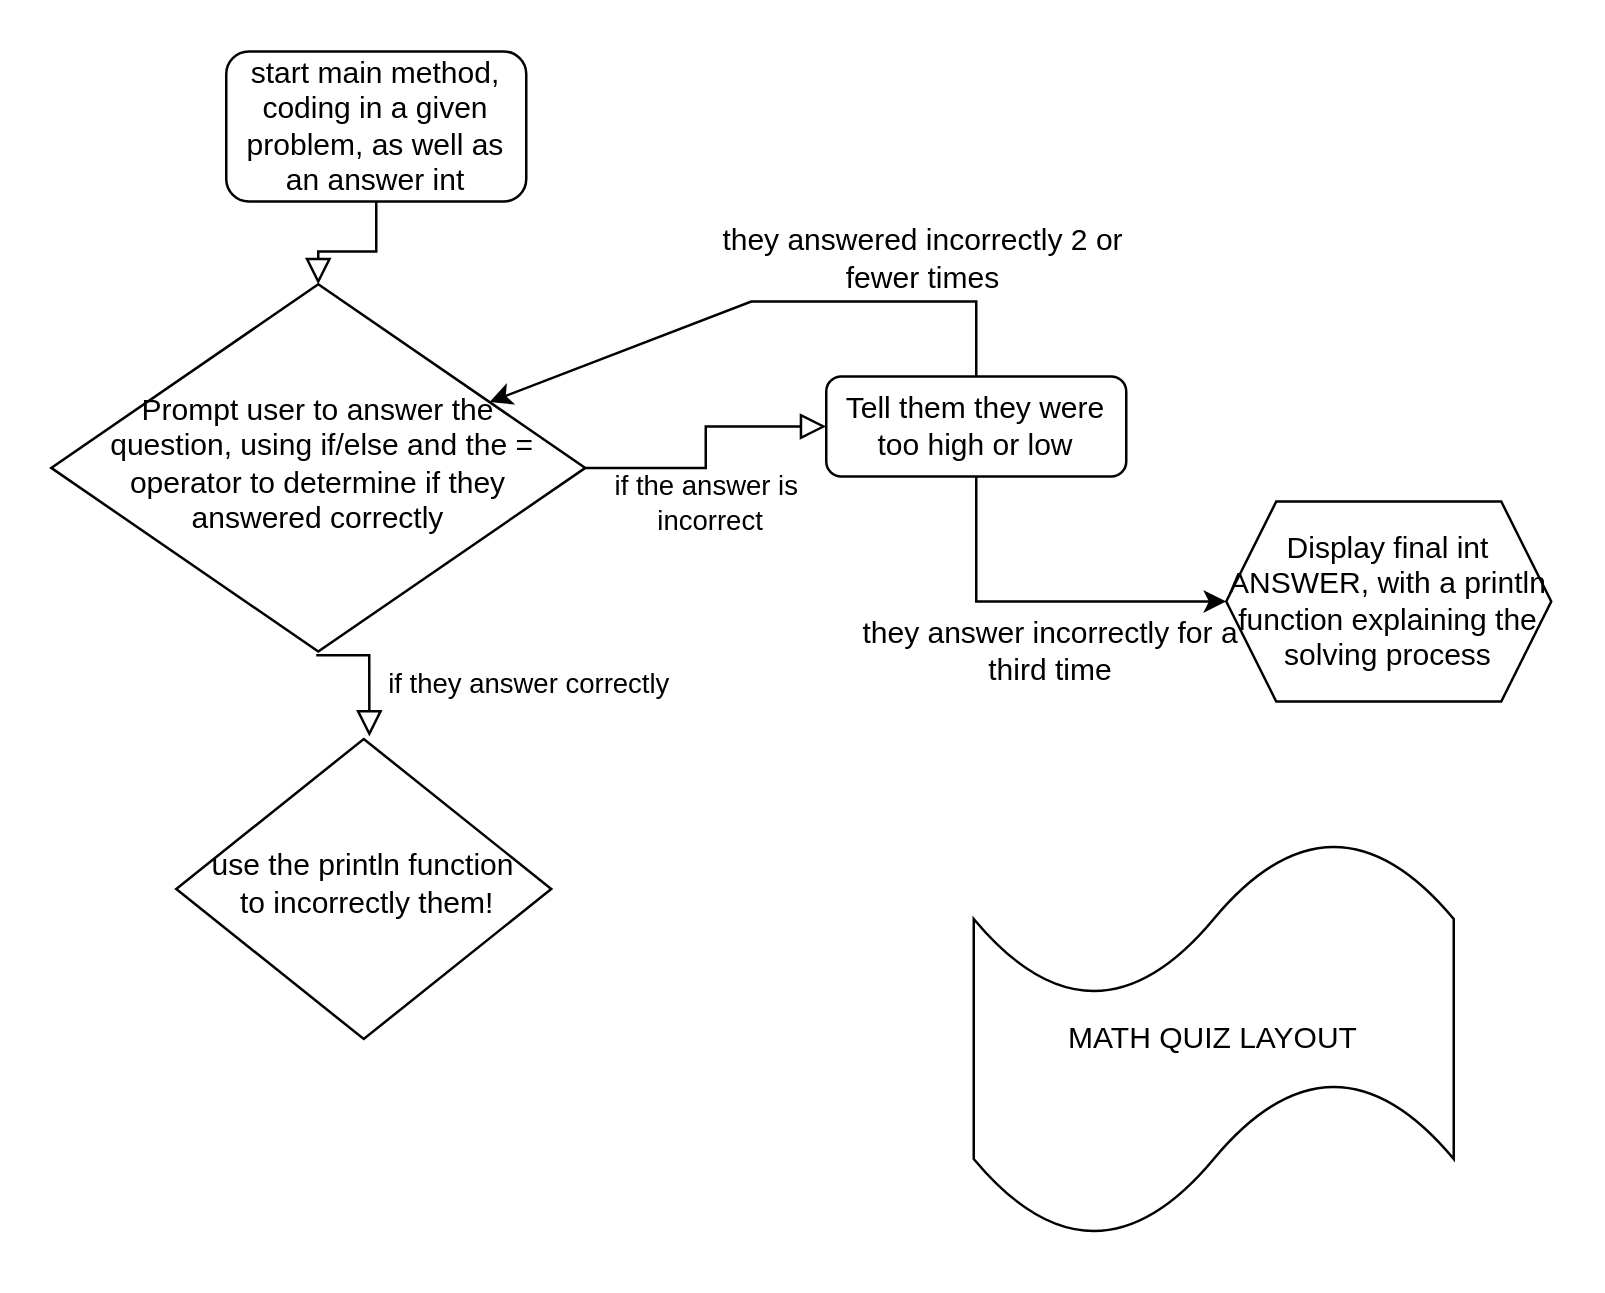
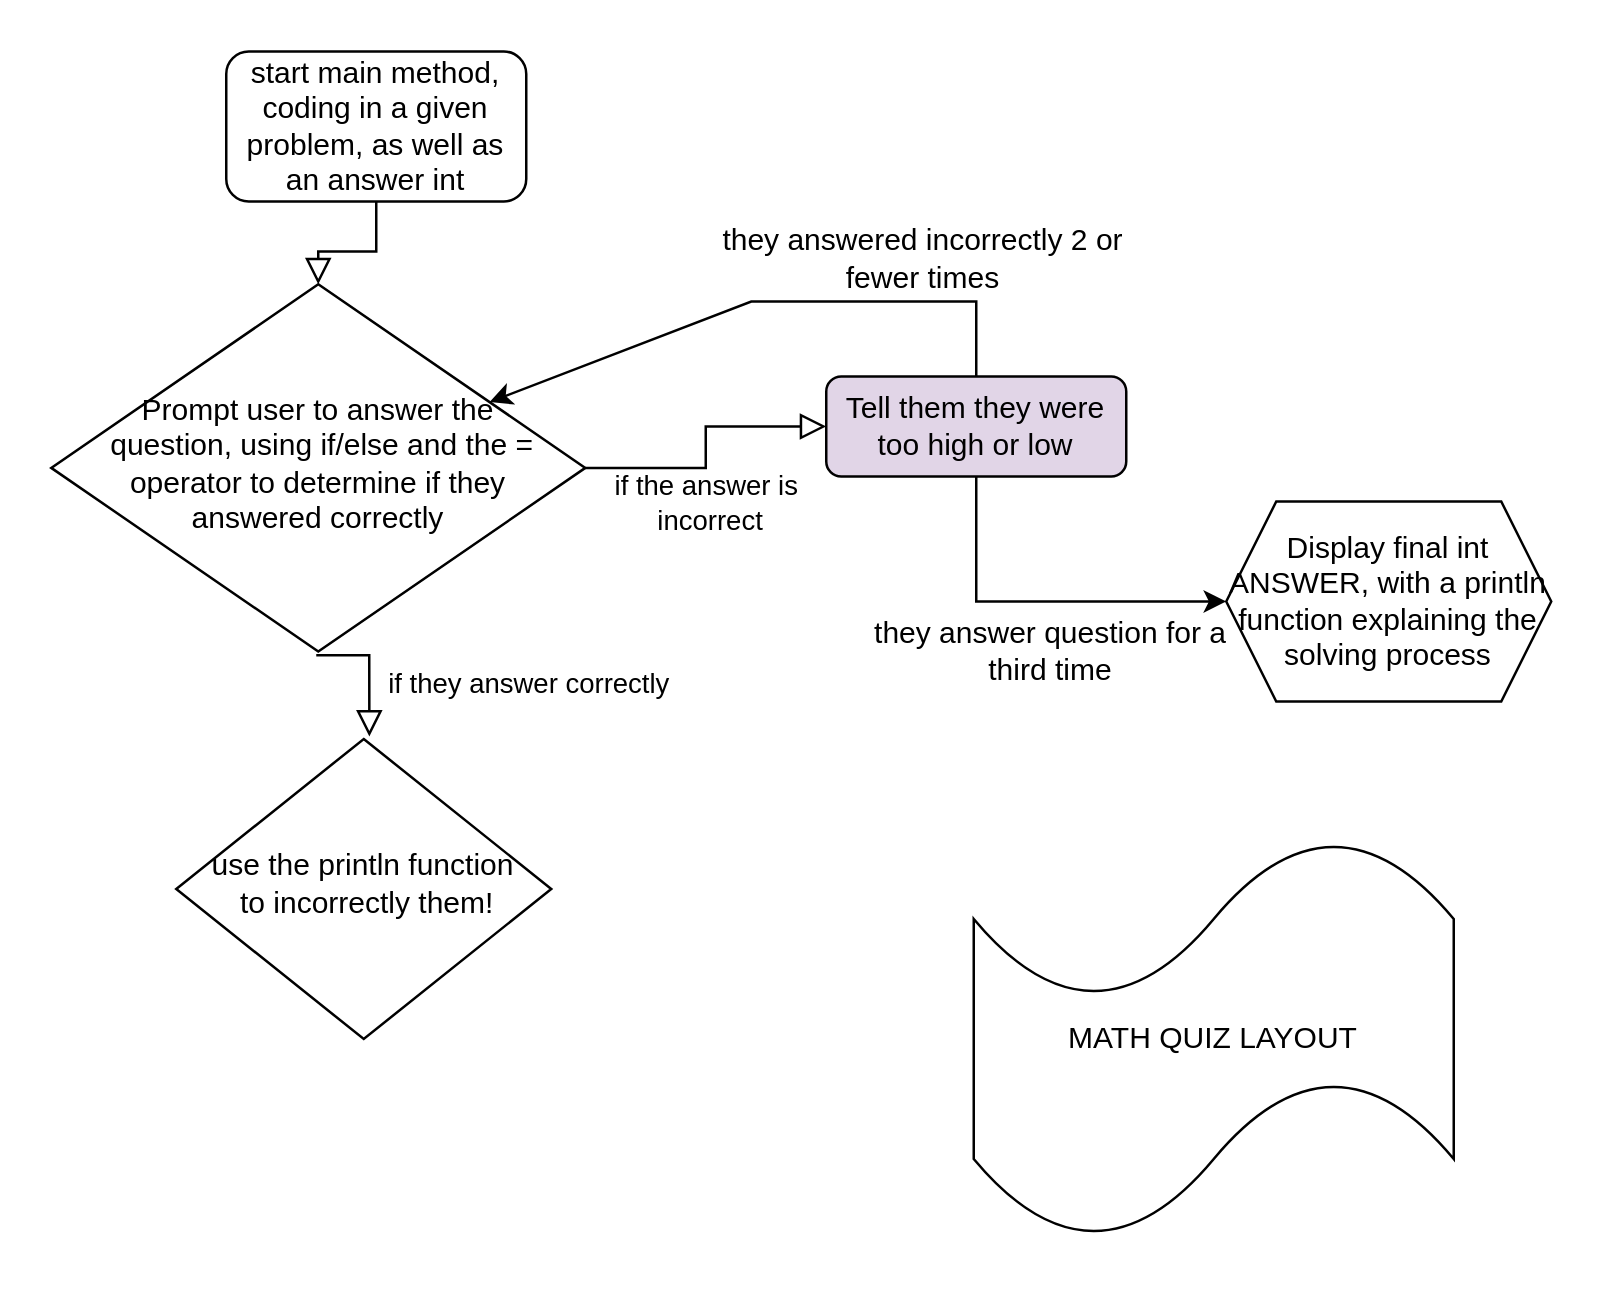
node "Tell them they were too high or low": fillcolor #ffffff -> #e1d5e7
node "they answer incorrectly for a third time": label "they answer incorrectly for a third time" -> "they answer question for a third time"
